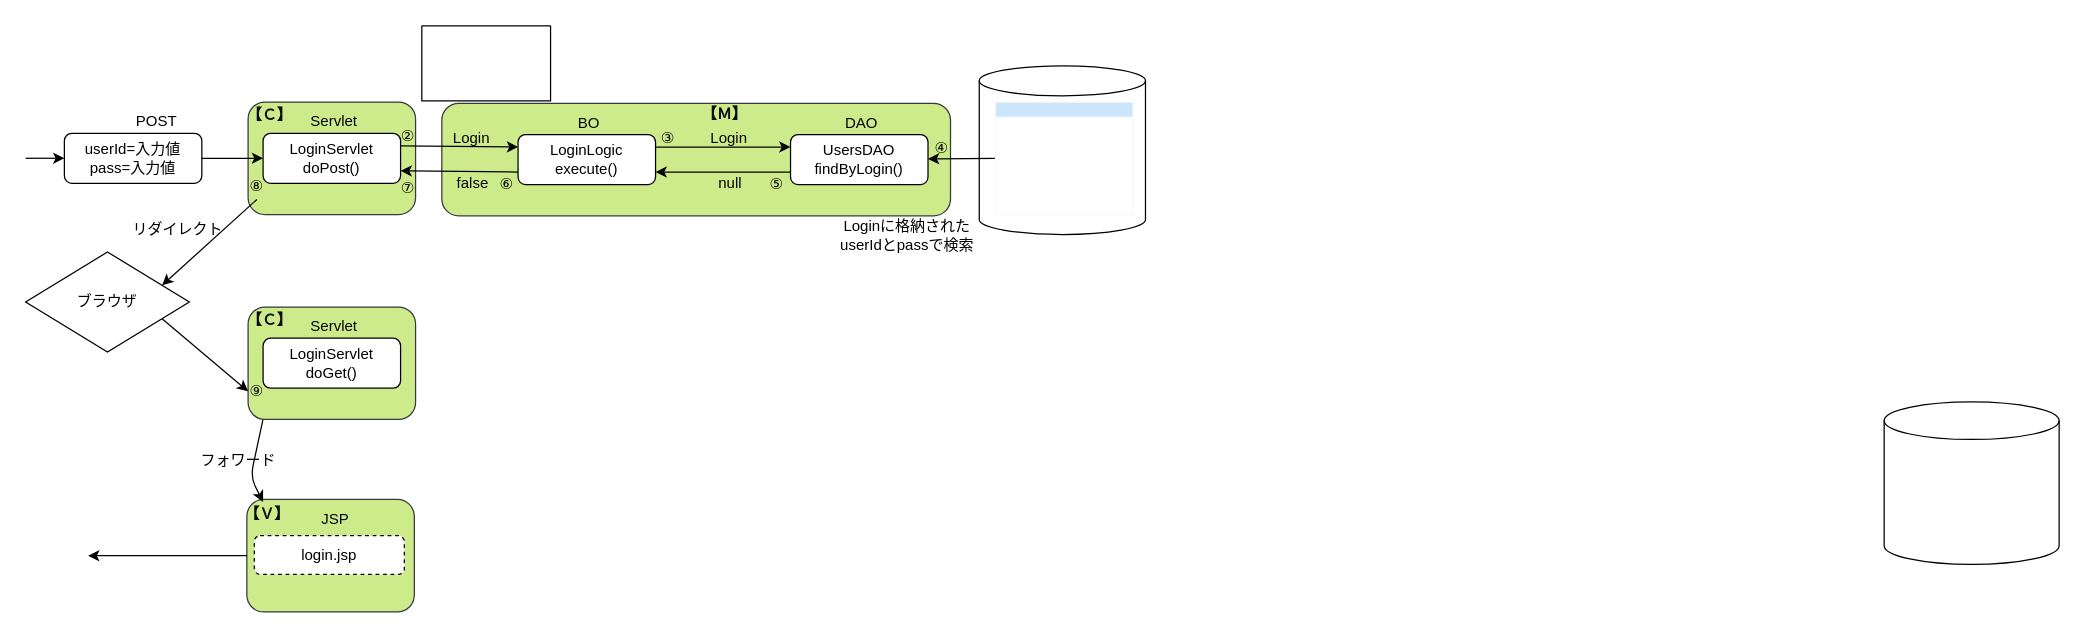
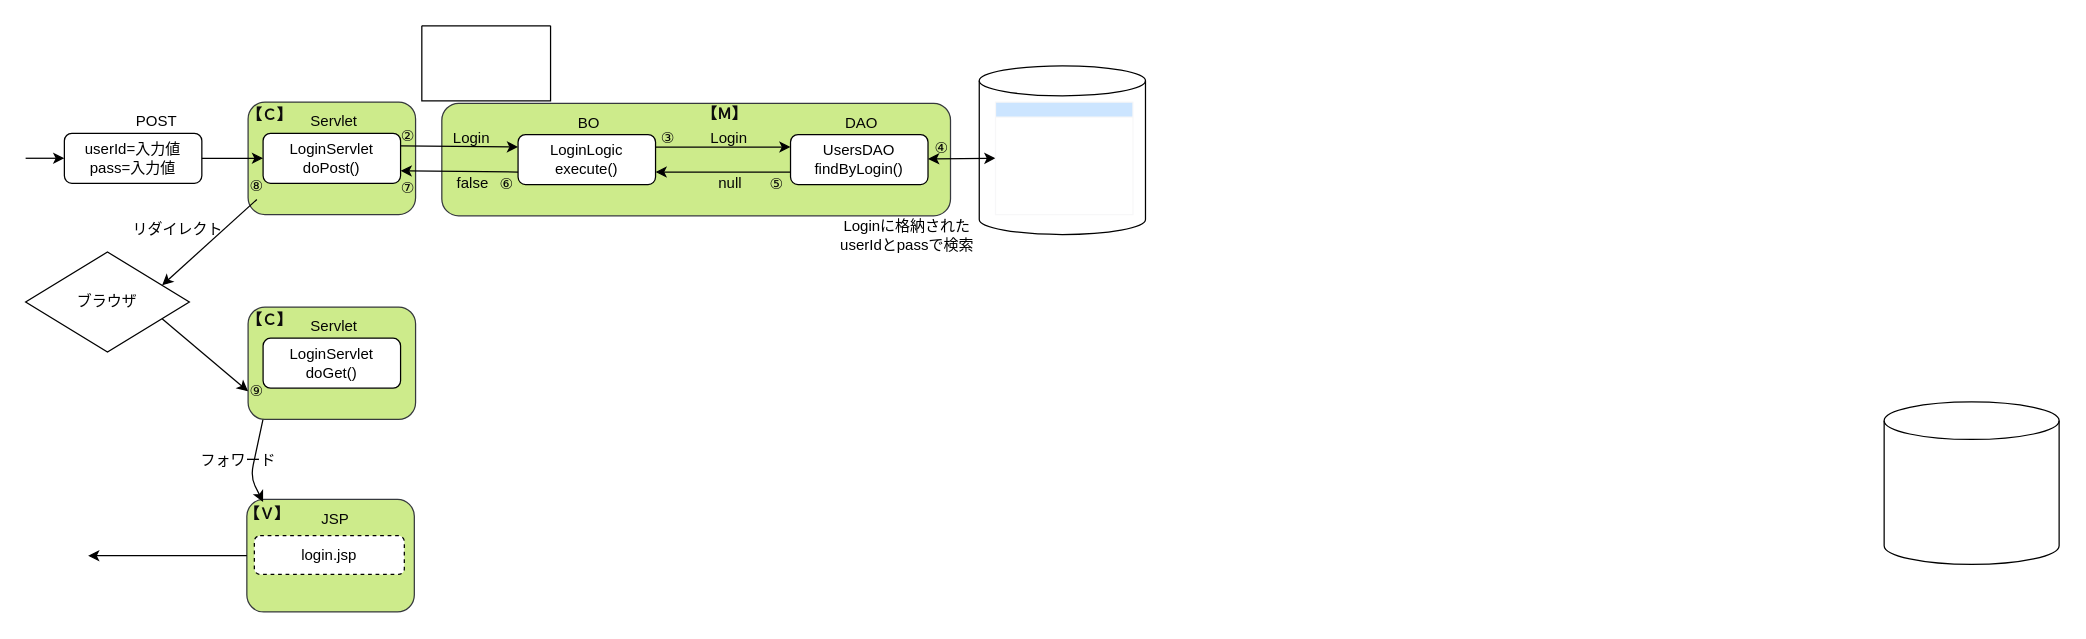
edge "USERS テーブル" -> "UsersDAO findByLogin()": arrowhead none -> classic
